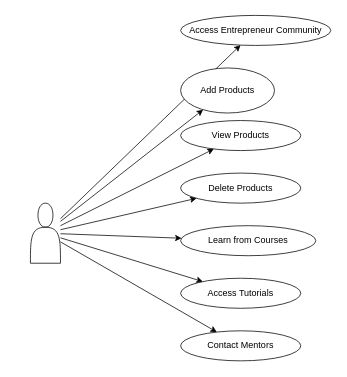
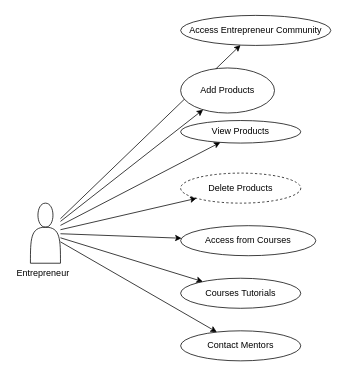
node "View Products": size 120x30 -> 120x23
node "Delete Products": style solid -> dashed
node "Learn from Courses": label "Learn from Courses" -> "Access from Courses"
node "Entrepreneur": added
node "Access Tutorials": label "Access Tutorials" -> "Courses Tutorials"
